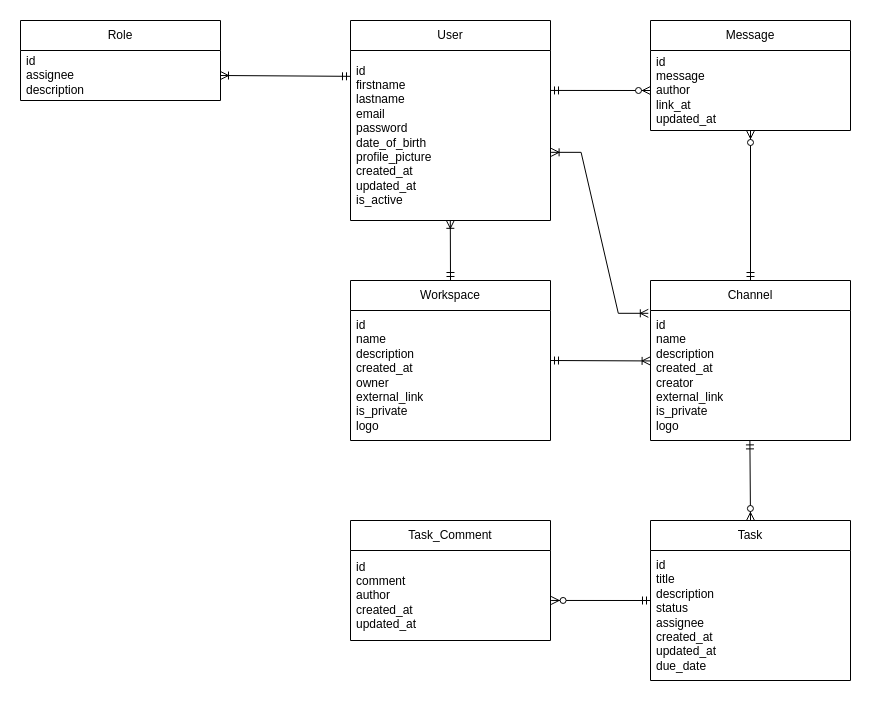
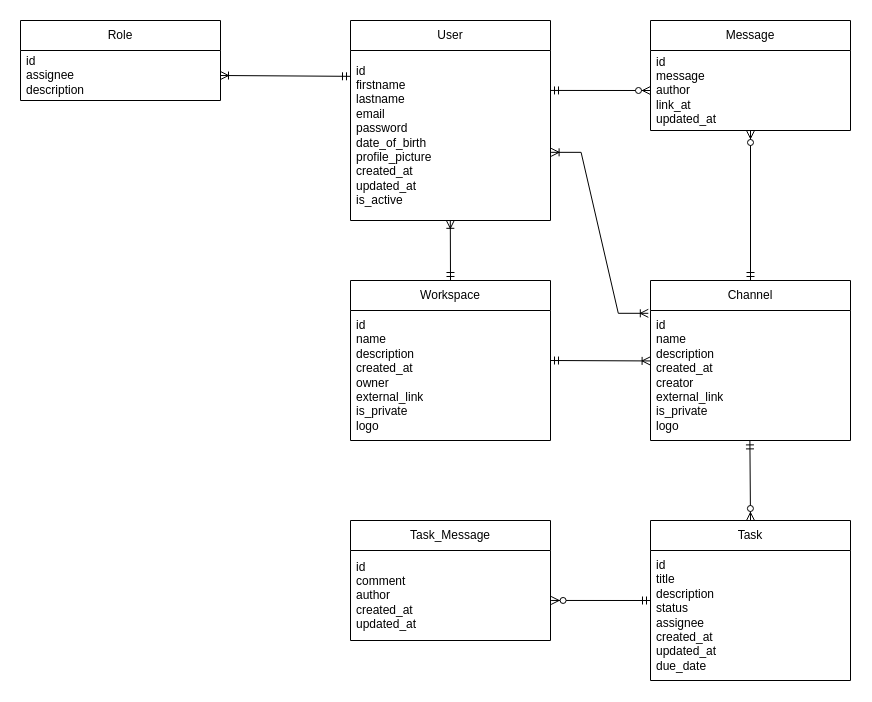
node "Task_Comment": label "Task_Comment" -> "Task_Message"
